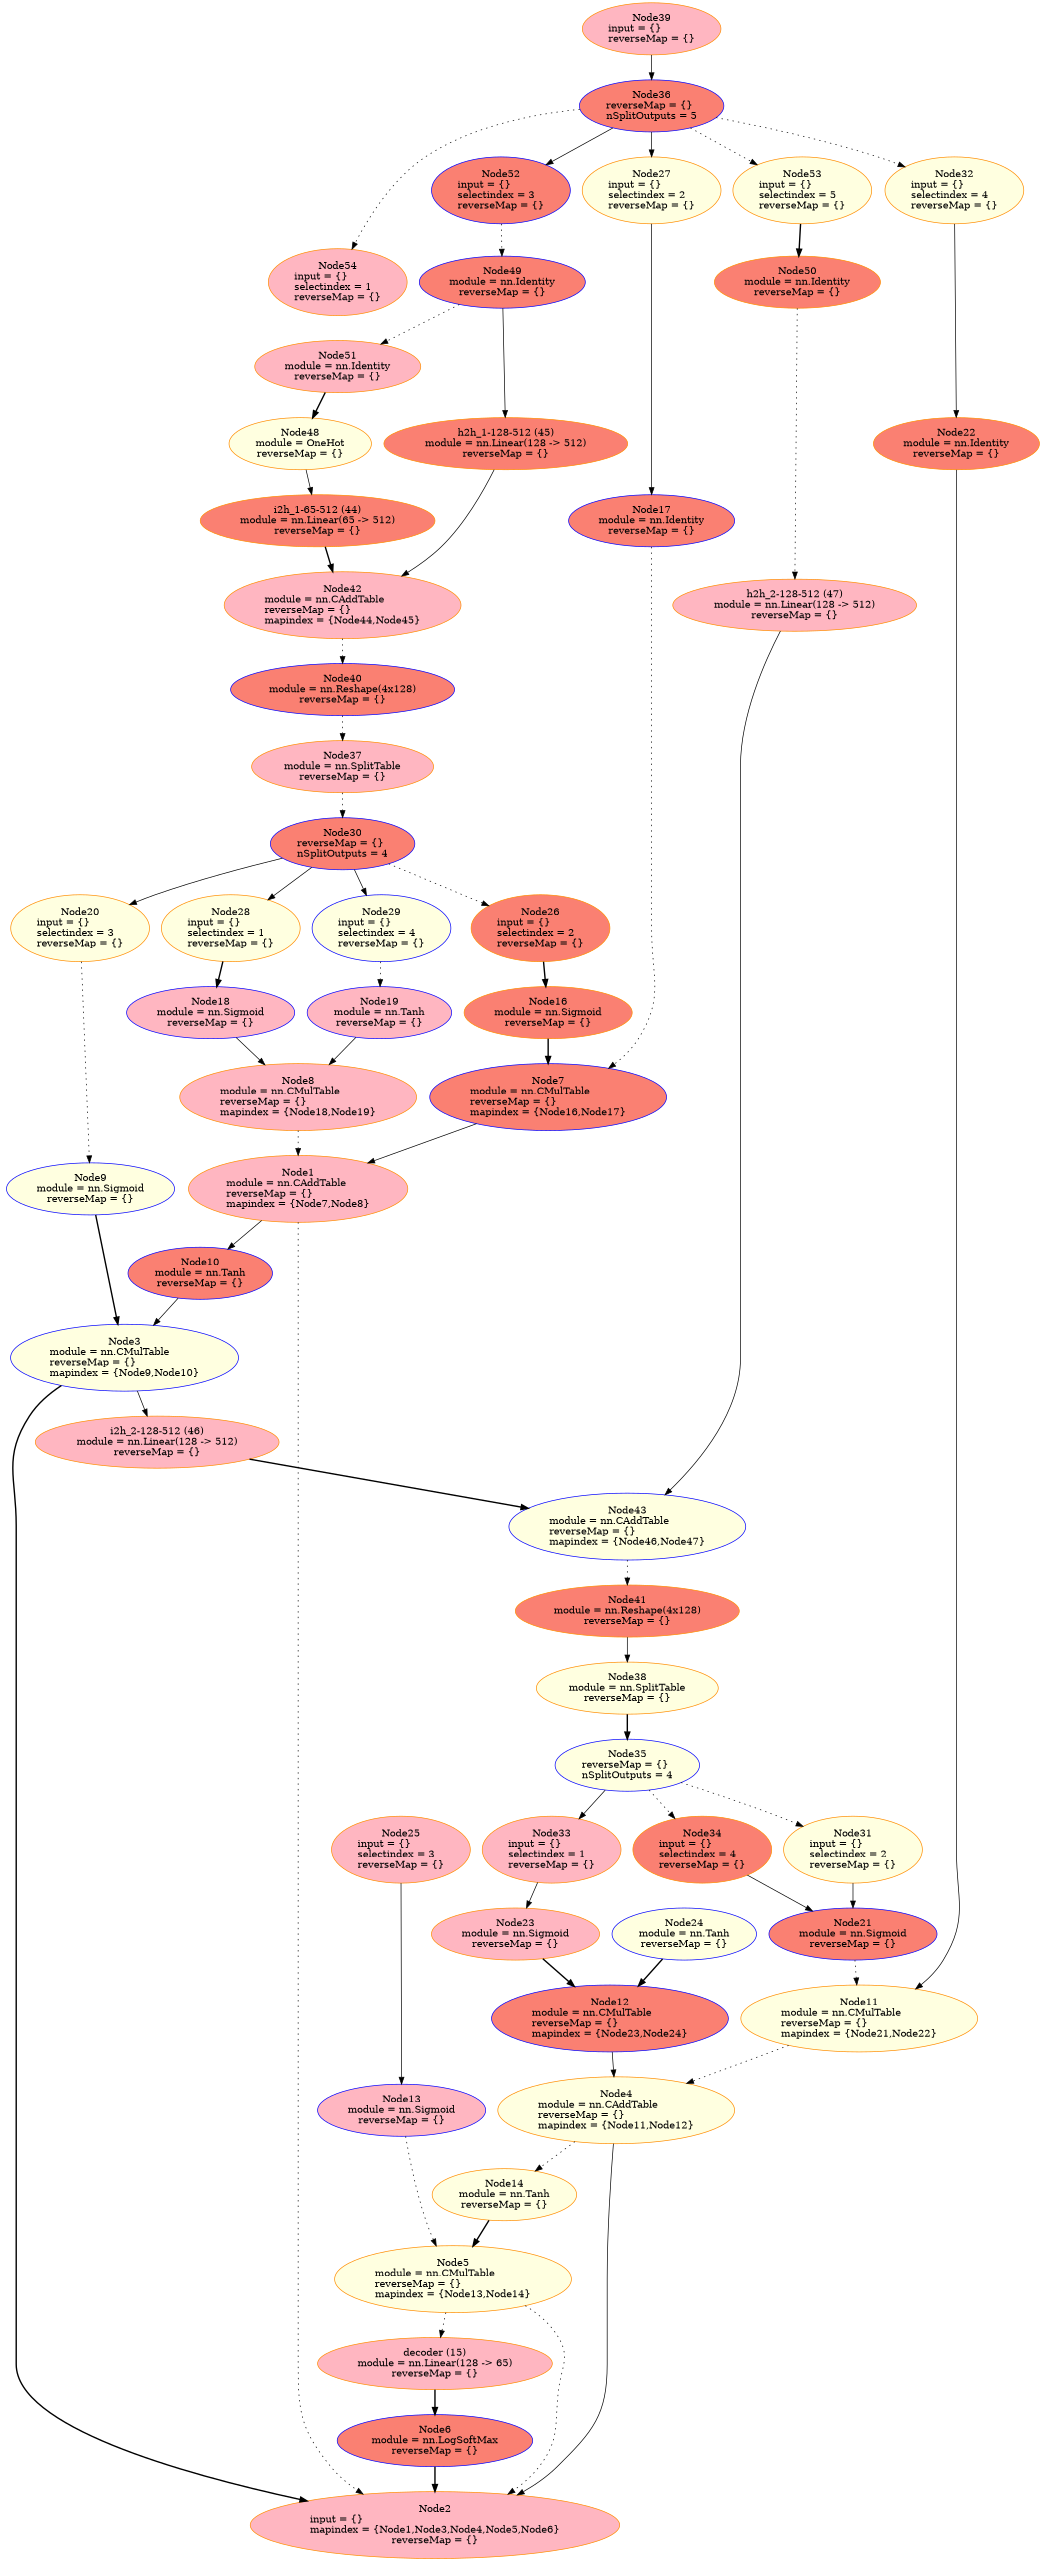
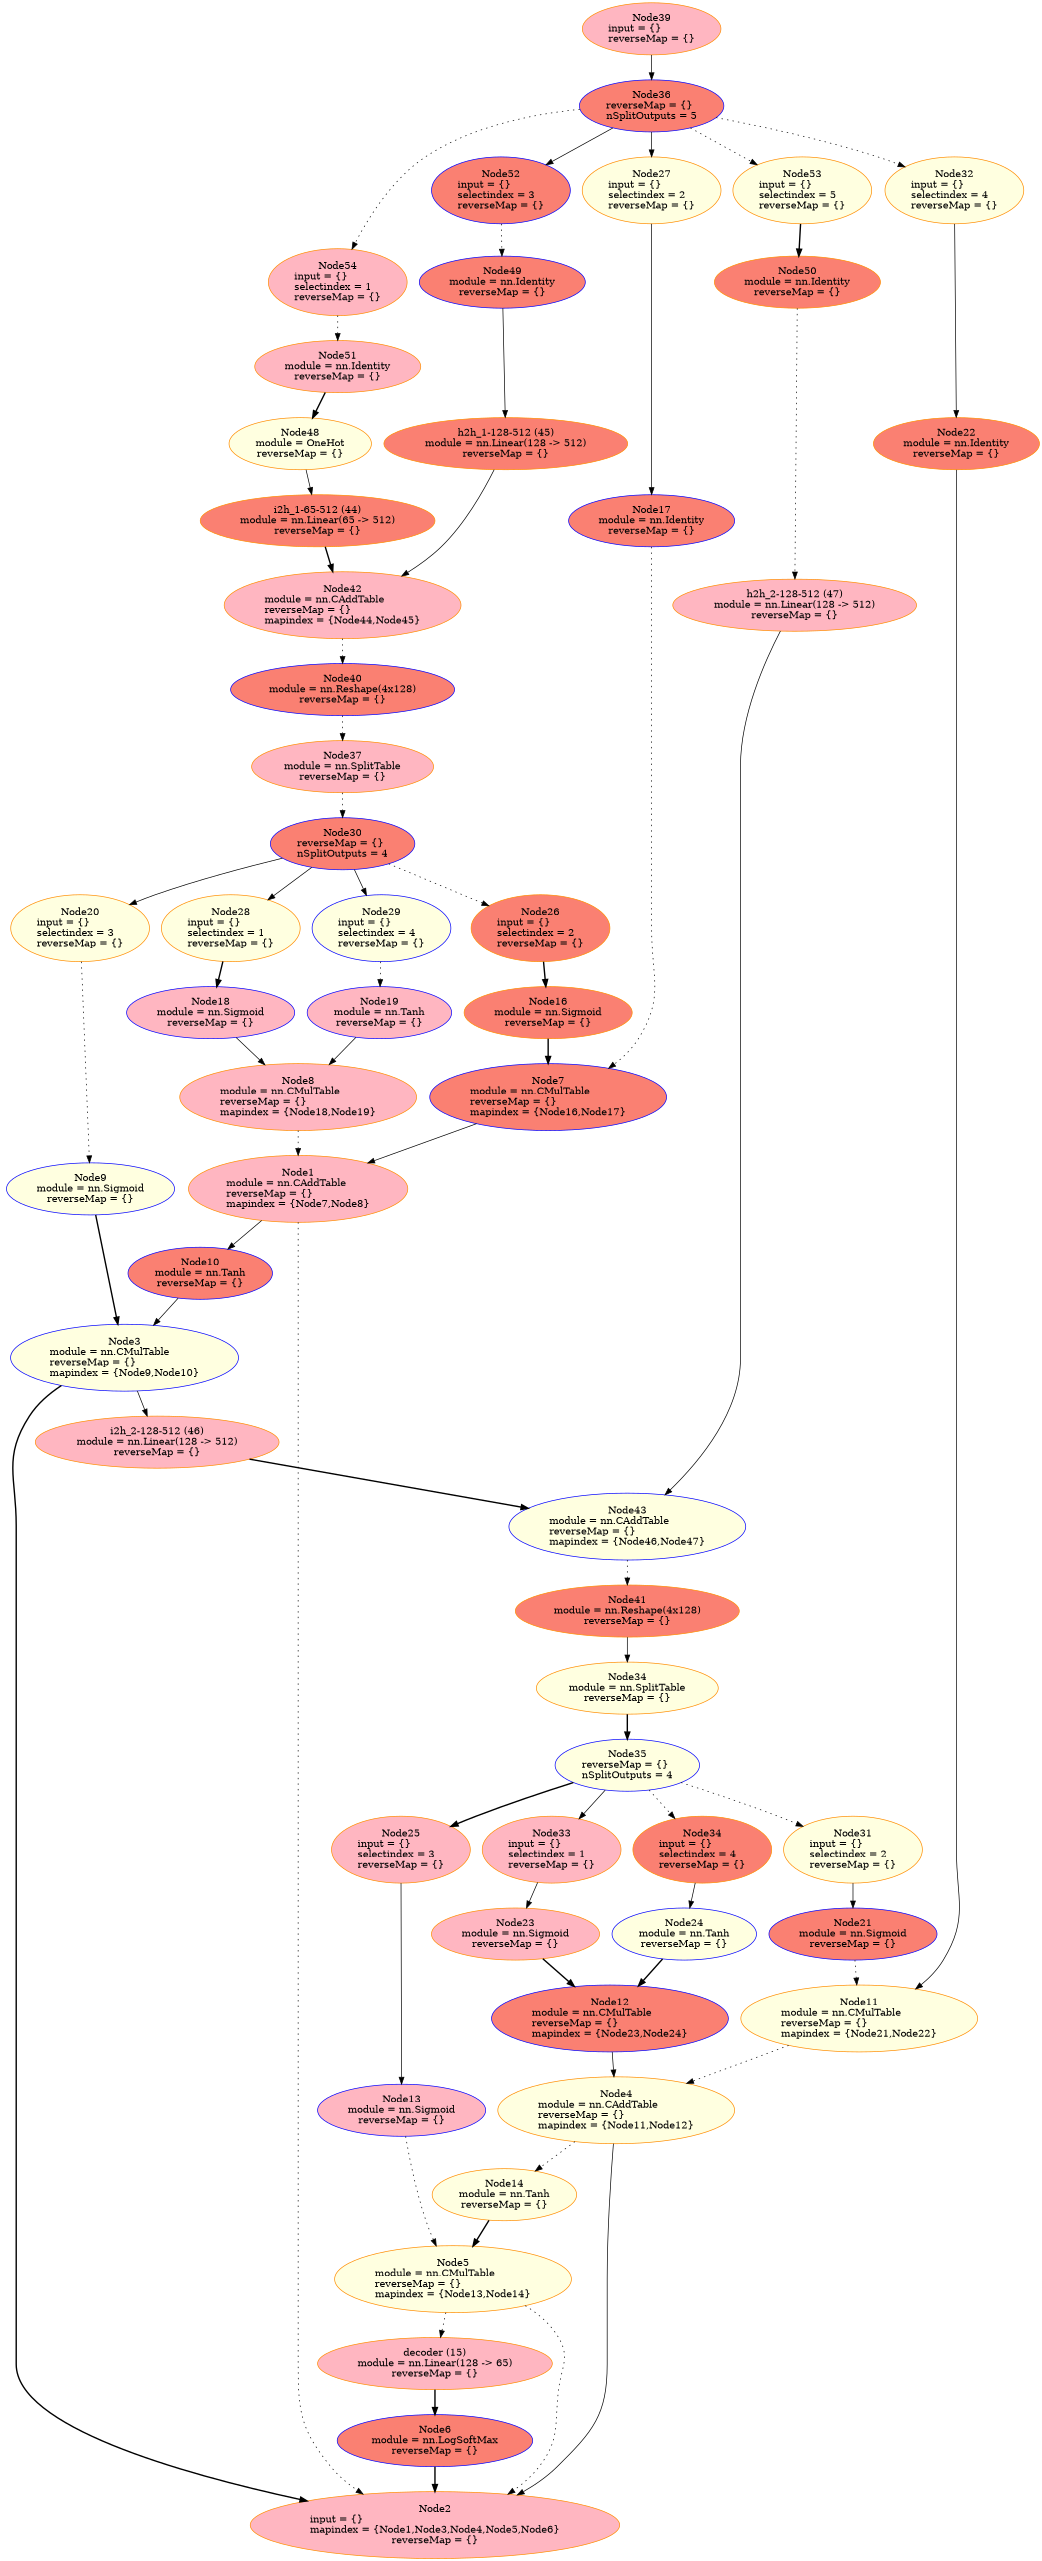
edge "Node49 module = nn.Identity reverseMap = {}" -> "Node51 module = nn.Identity reverseMap = {}": now "Node54 input = {} selectindex = 1 reverseMap = {}" -> "Node51 module = nn.Identity reverseMap = {}"
node "Node38 module = nn.SplitTable reverseMap = {}": label "Node38 module = nn.SplitTable reverseMap = {}" -> "Node34 module = nn.SplitTable reverseMap = {}"
edge "Node35 reverseMap = {} nSplitOutputs = 4" -> "Node25 input = {} selectindex = 3 reverseMap = {}": added
edge "Node34 input = {} selectindex = 4 reverseMap = {}" -> "Node21 module = nn.Sigmoid reverseMap = {}": now "Node34 input = {} selectindex = 4 reverseMap = {}" -> "Node24 module = nn.Tanh reverseMap = {}"
